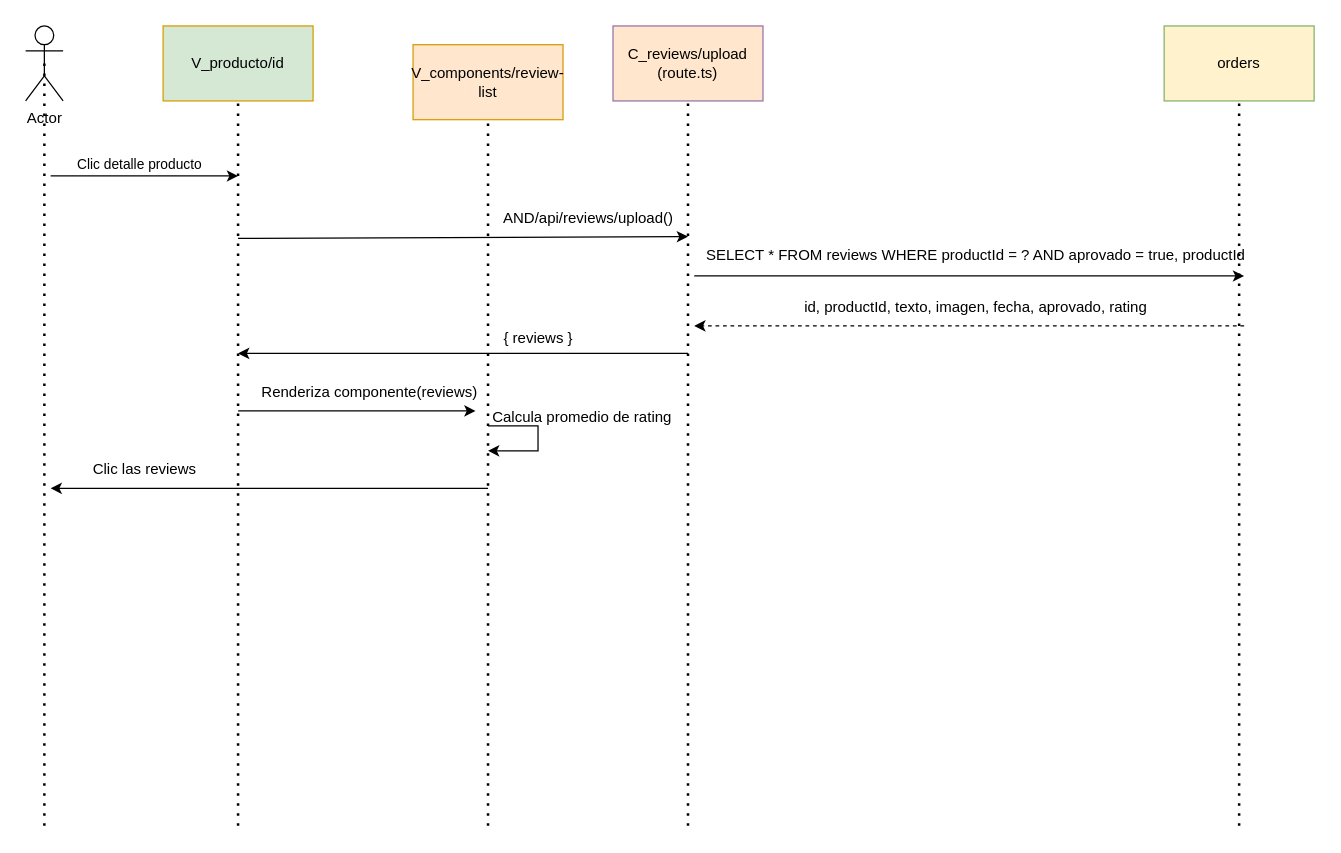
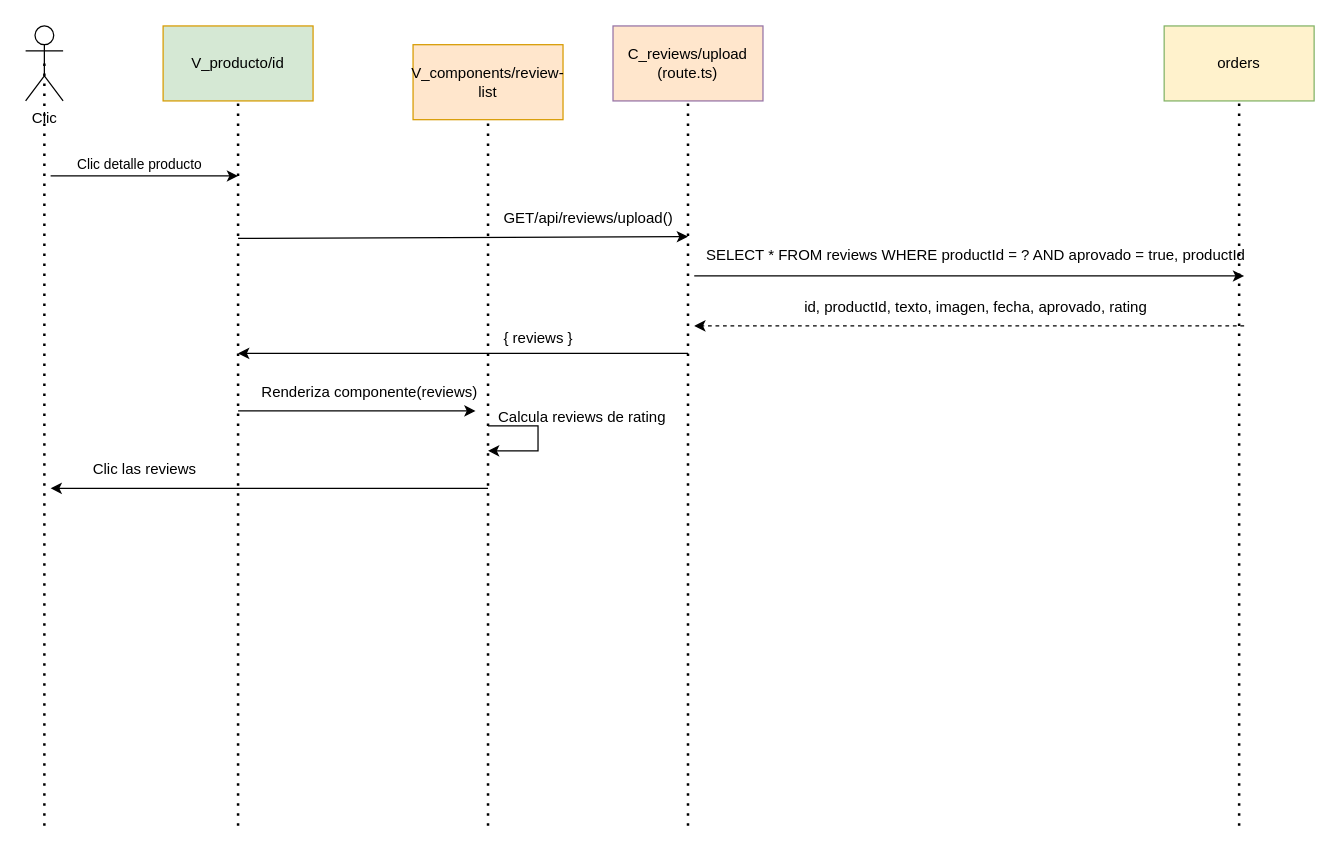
node "Actor": label "Actor" -> "Clic"
node "AND/api/reviews/upload()": label "AND/api/reviews/upload()" -> "GET/api/reviews/upload()"
node "Calcula promedio de rating": label "Calcula promedio de rating" -> "Calcula reviews de rating"
